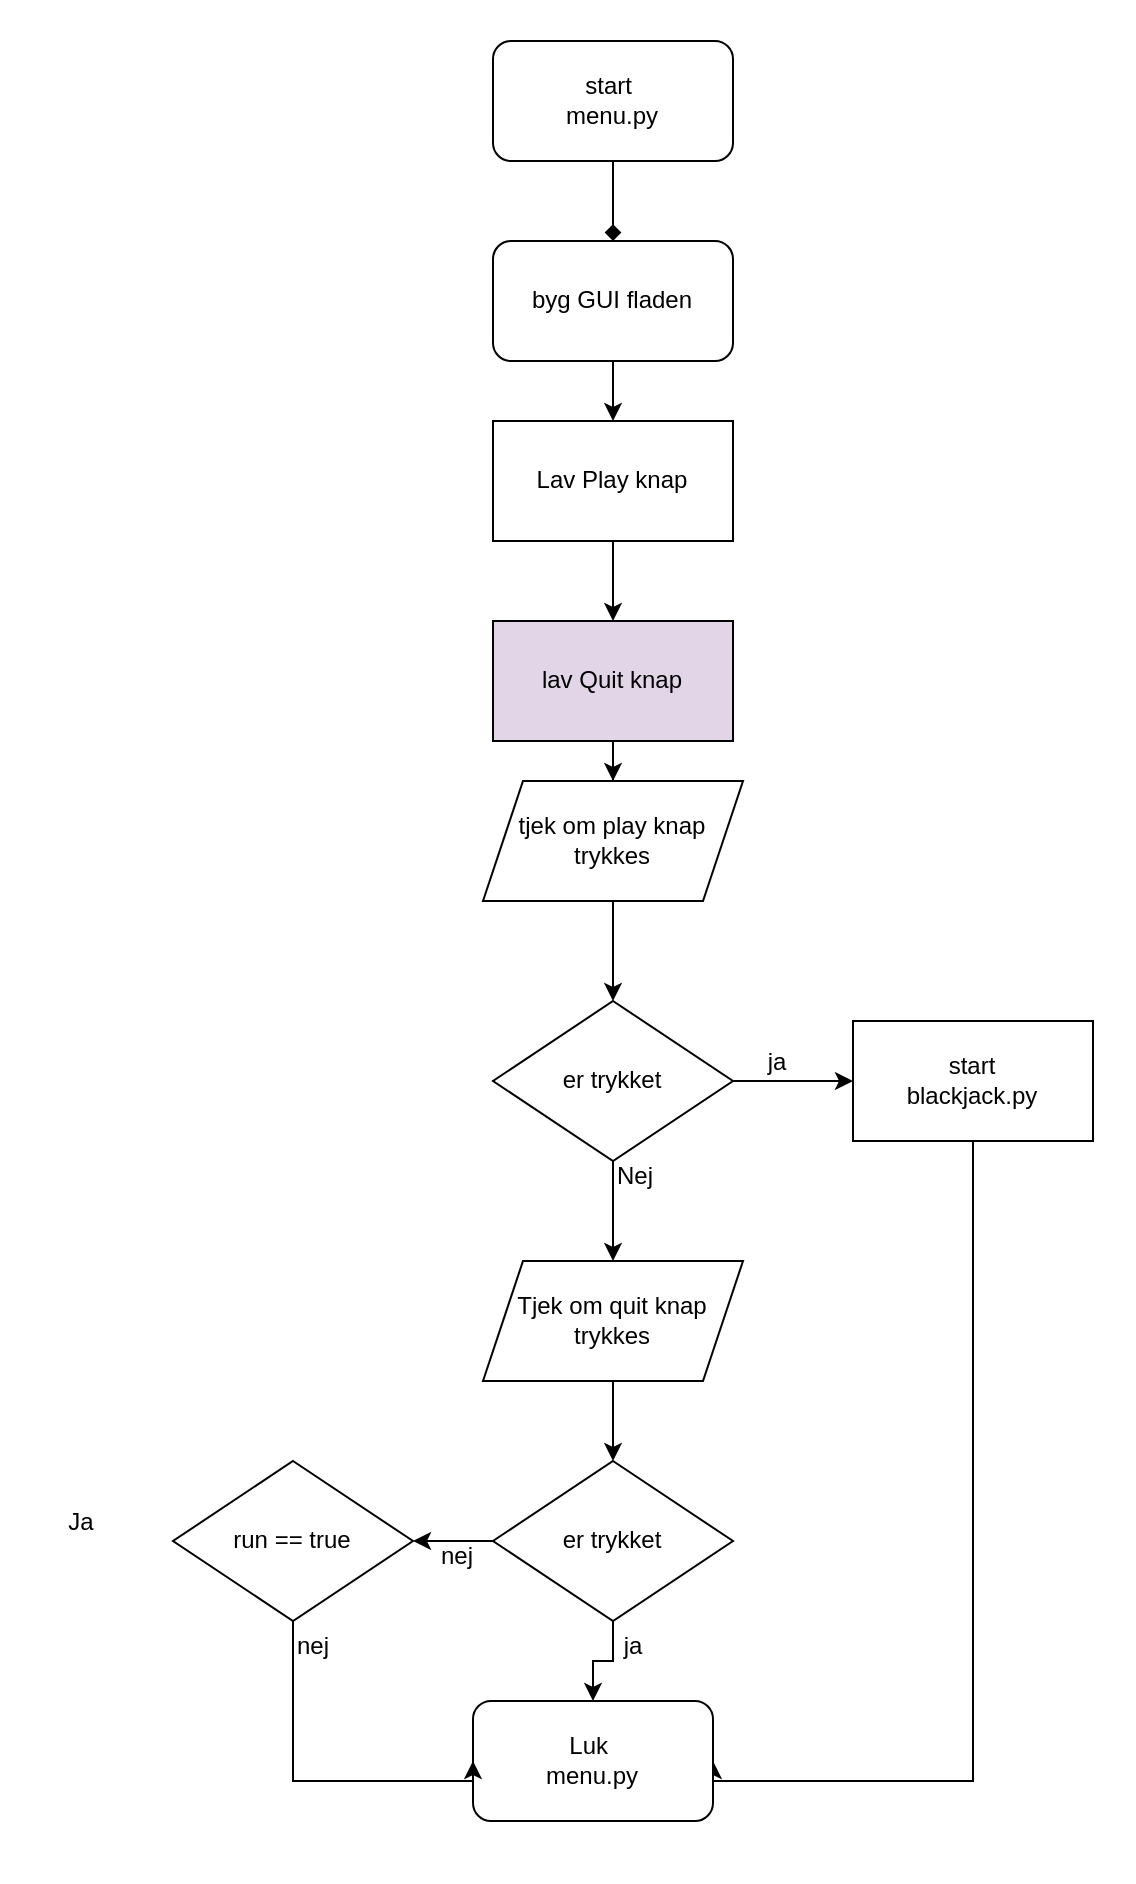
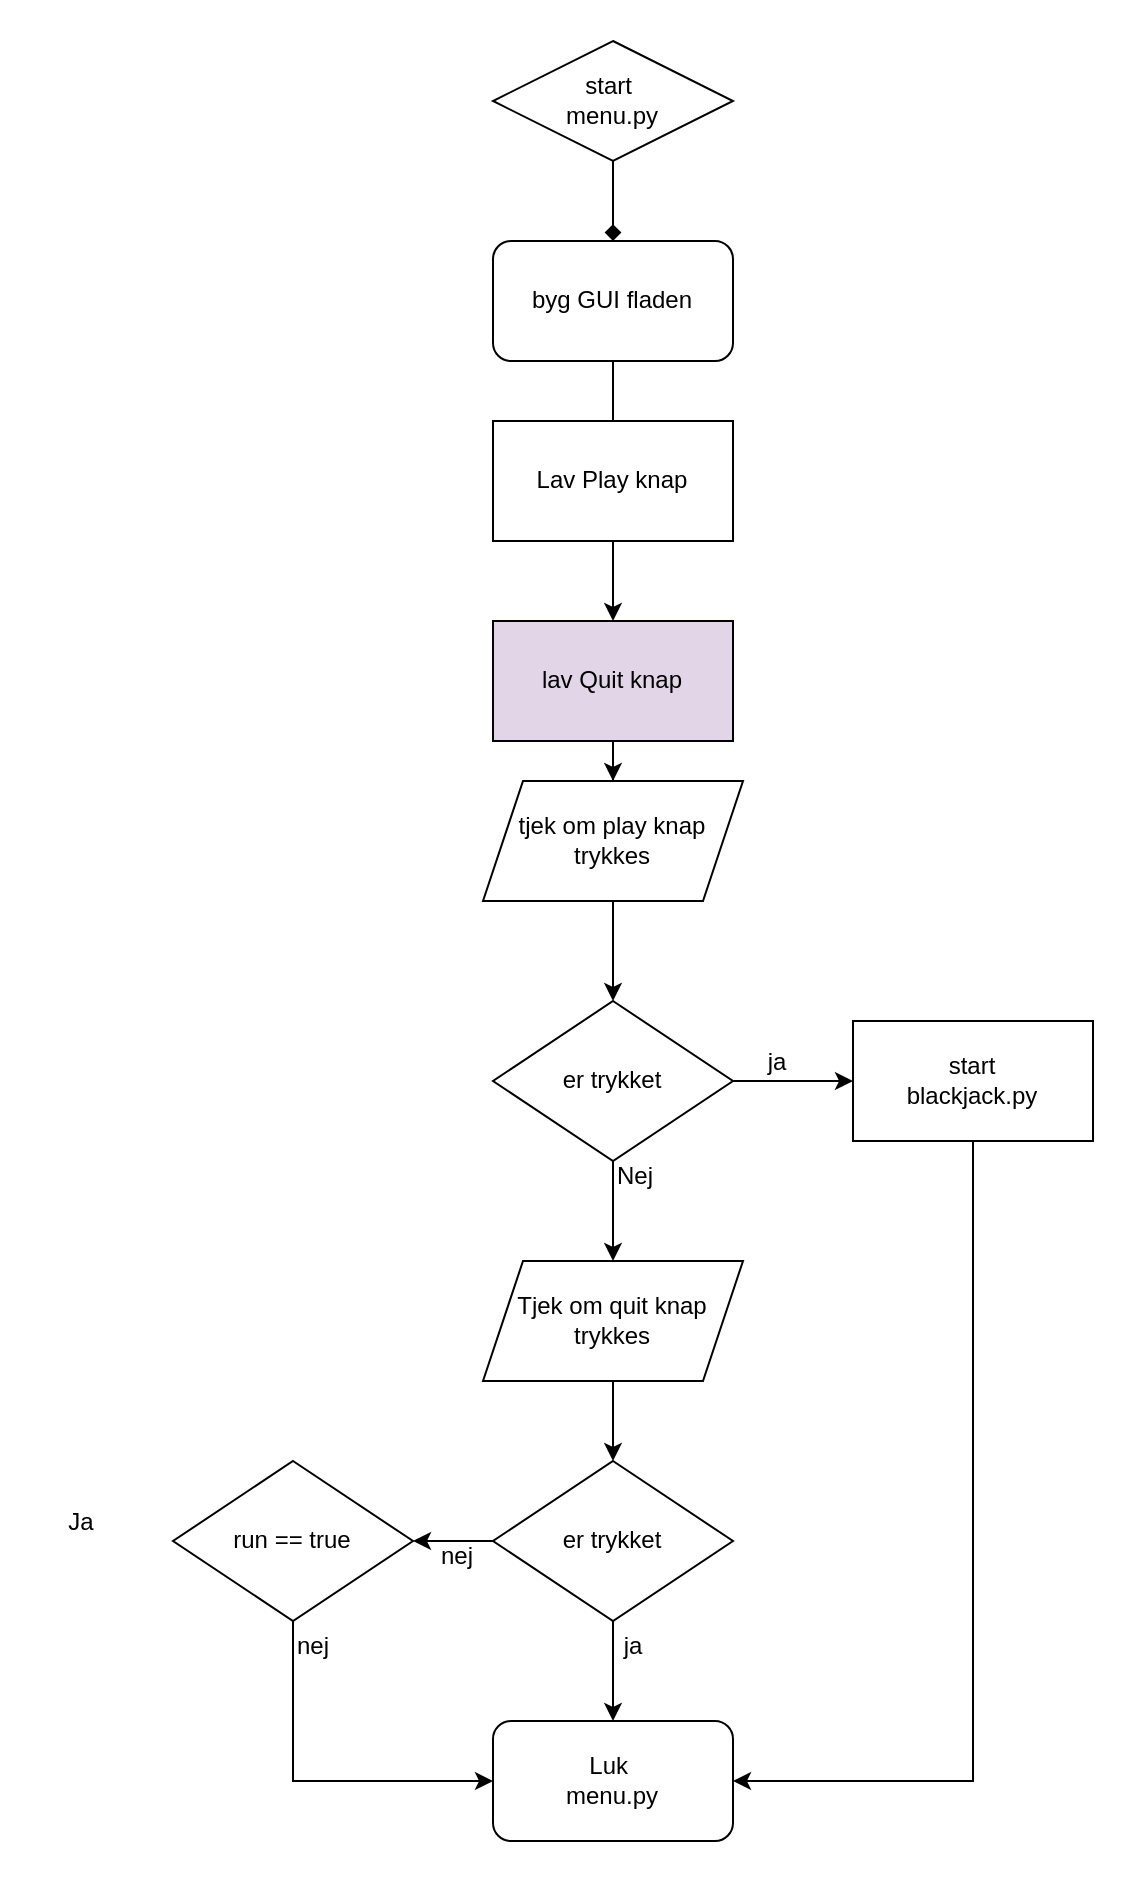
node "start menu.py": shape rounded rectangle -> diamond
edge "byg GUI fladen" -> "Lav Play knap": arrowhead classic -> none
node "Luk menu.py": moved (593, 1761) -> (613, 1781)
